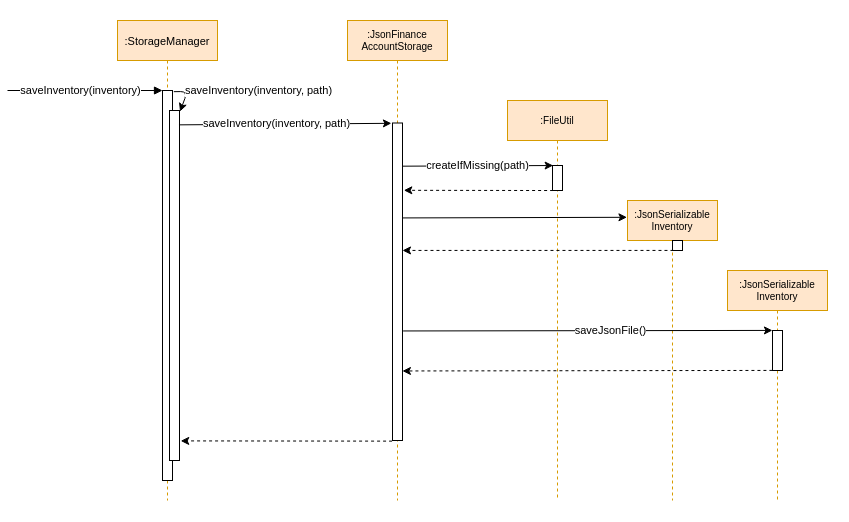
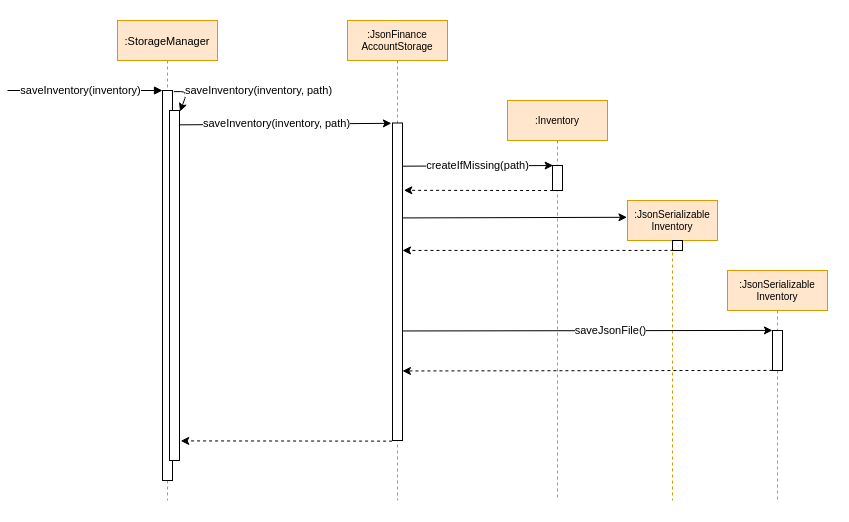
node ":FileUtil": label ":FileUtil" -> ":Inventory"
